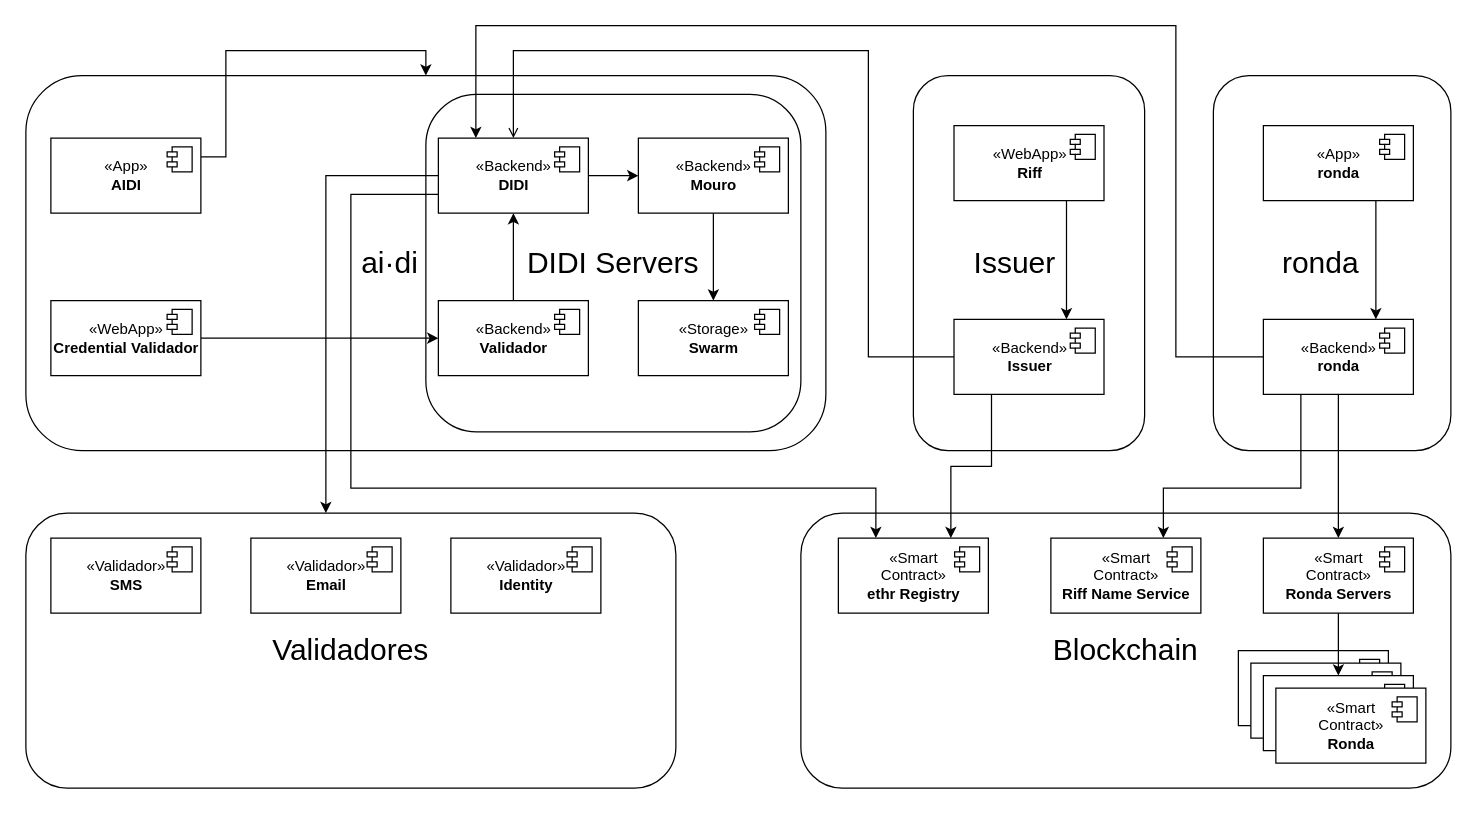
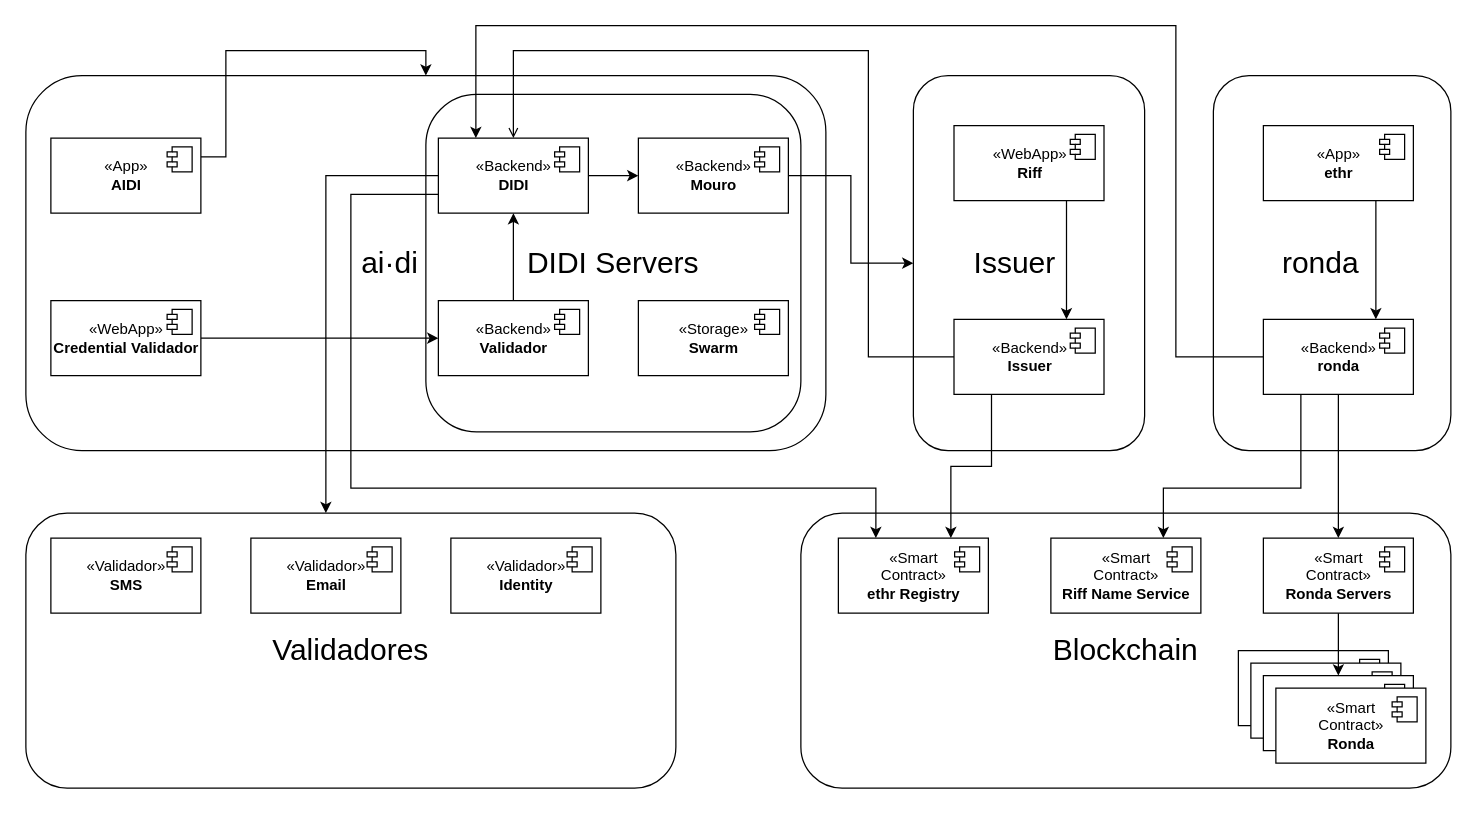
node "«App» ronda": label "«App» ronda" -> "«App» ethr"
edge "«Backend» Mouro" -> "«Storage» Swarm": now "«Backend» Mouro" -> "Issuer"
